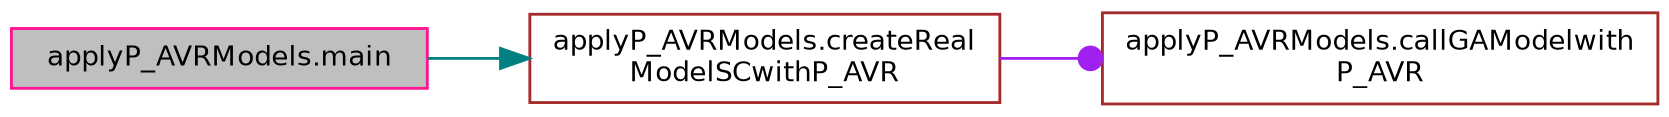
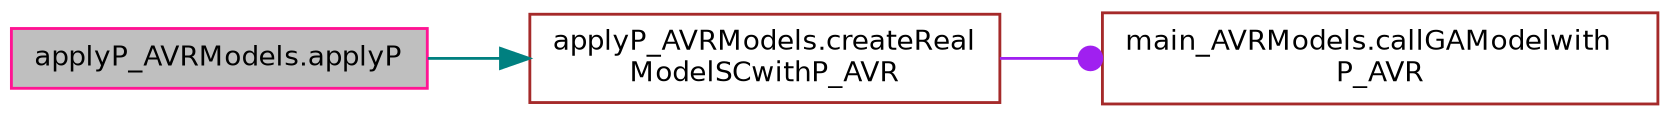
node "applyP_AVRModels.main": label "applyP_AVRModels.main" -> "applyP_AVRModels.applyP"
node "applyP_AVRModels.callGAModelwith P_AVR": label "applyP_AVRModels.callGAModelwith P_AVR" -> "main_AVRModels.callGAModelwith P_AVR"
